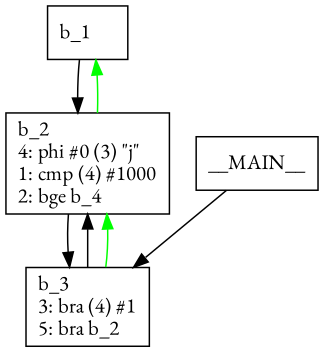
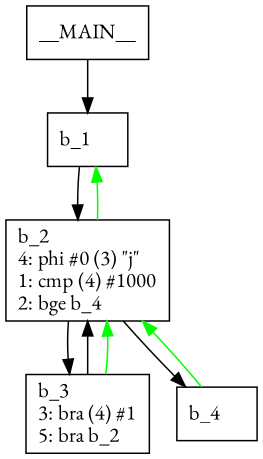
edge "__MAIN__" -> "b_3 3: bra (4) #1 5: bra b_2": now "__MAIN__" -> "b_1"
node "b_4": added
